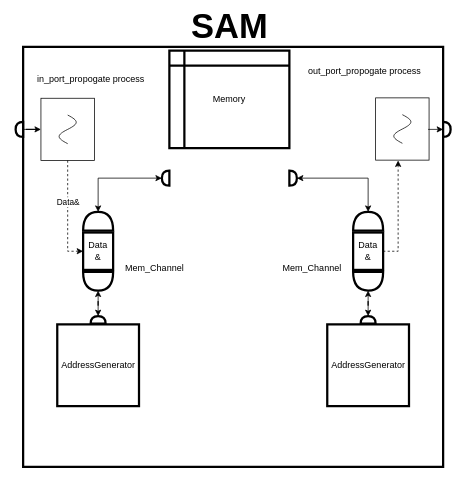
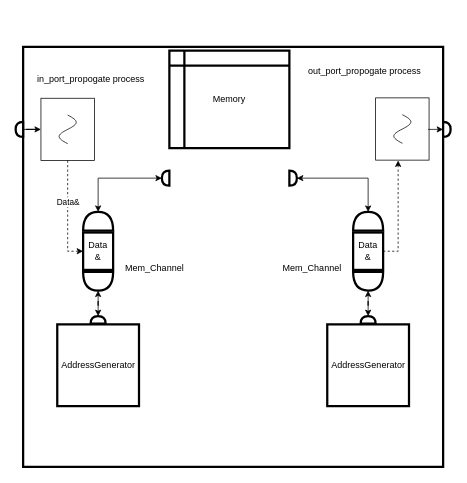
node "SAM": removed
